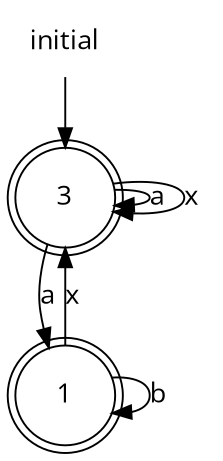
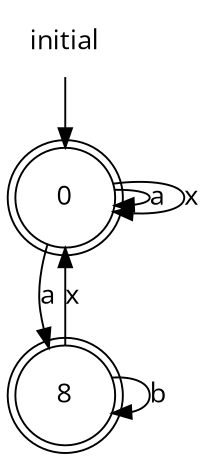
node "3": label "3" -> "0"
node "1": label "1" -> "8"
